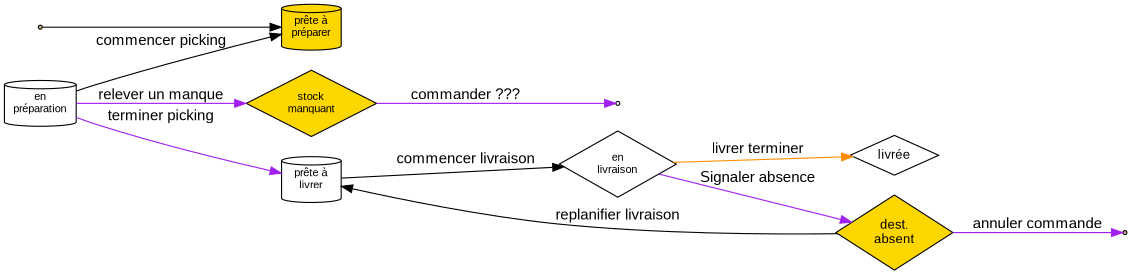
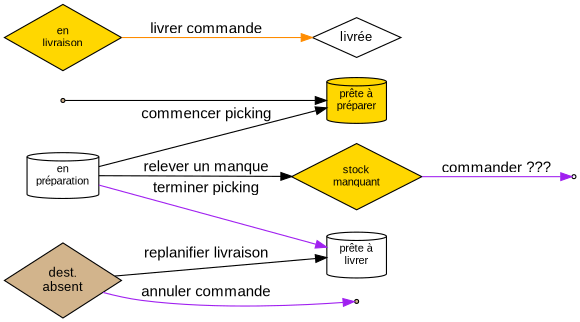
edge "en préparation" -> "stock manquant": color purple -> black
edge "en livraison" -> "livrée": label "livrer terminer" -> "livrer commande"
node "en livraison": fillcolor white -> gold
edge "prête à livrer" -> "en livraison": removed, label "commencer livraison"
edge "en livraison" -> "dest. absent": removed, label "Signaler absence"
node "dest. absent": fillcolor gold -> tan
